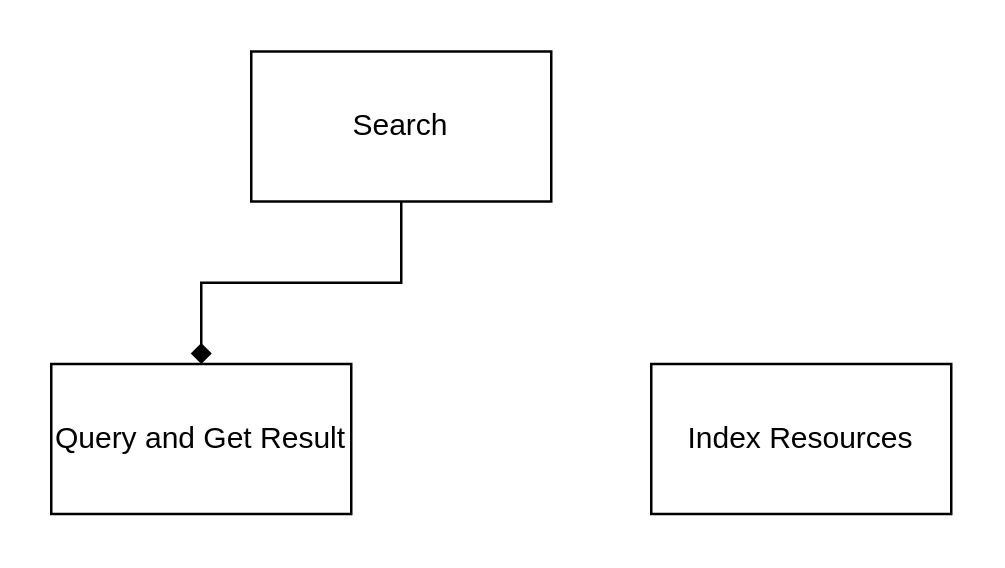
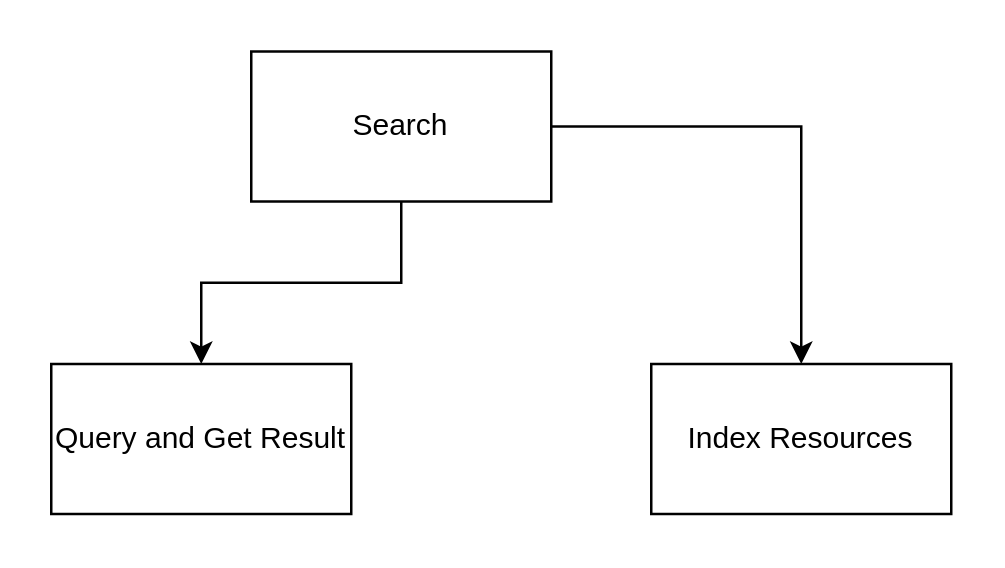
edge "Search" -> "Index Resources": added
edge "Search" -> "Query and Get Result": arrowhead diamond -> classic
